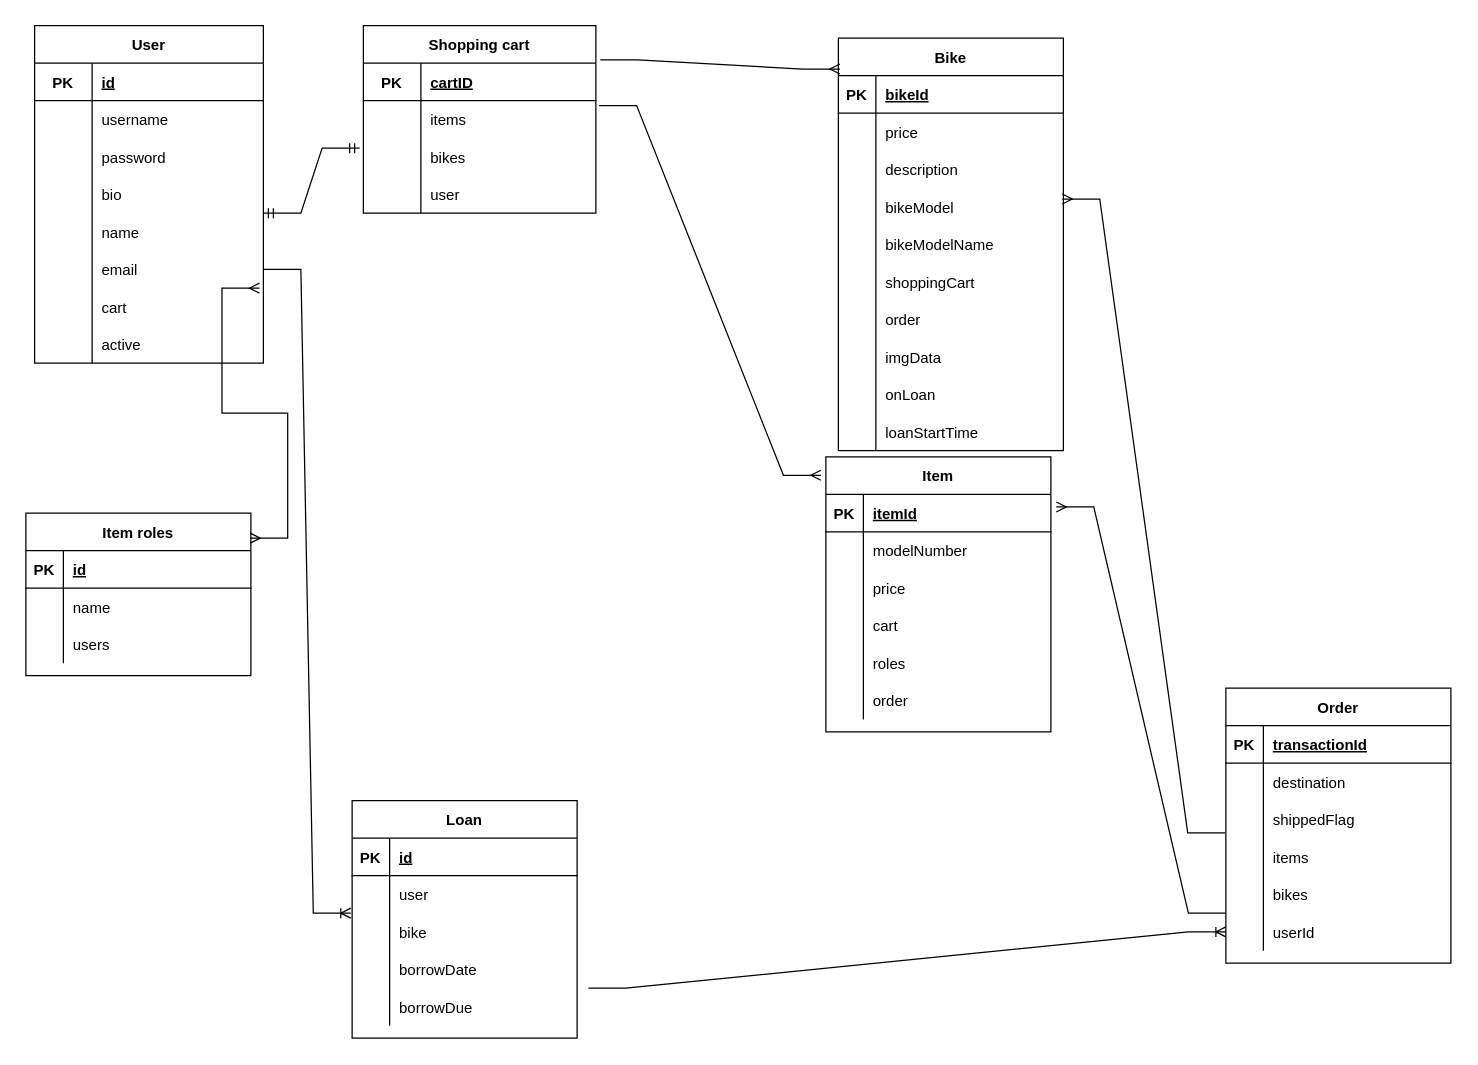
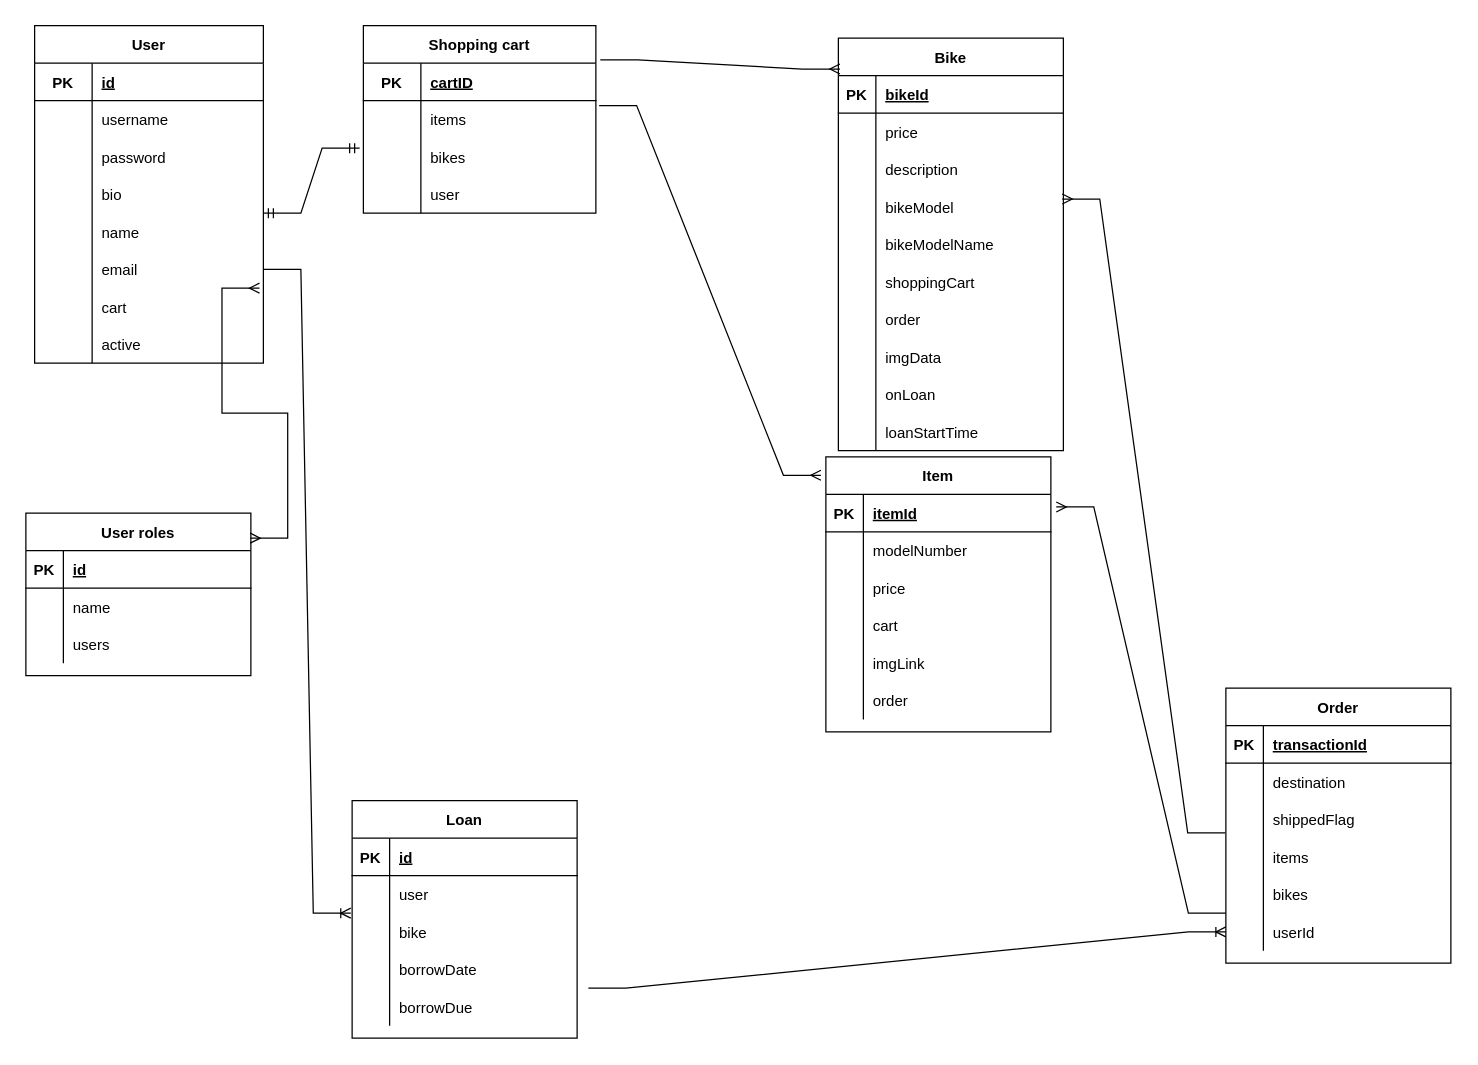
node "Item roles": label "Item roles" -> "User roles"
node "roles": label "roles" -> "imgLink"
